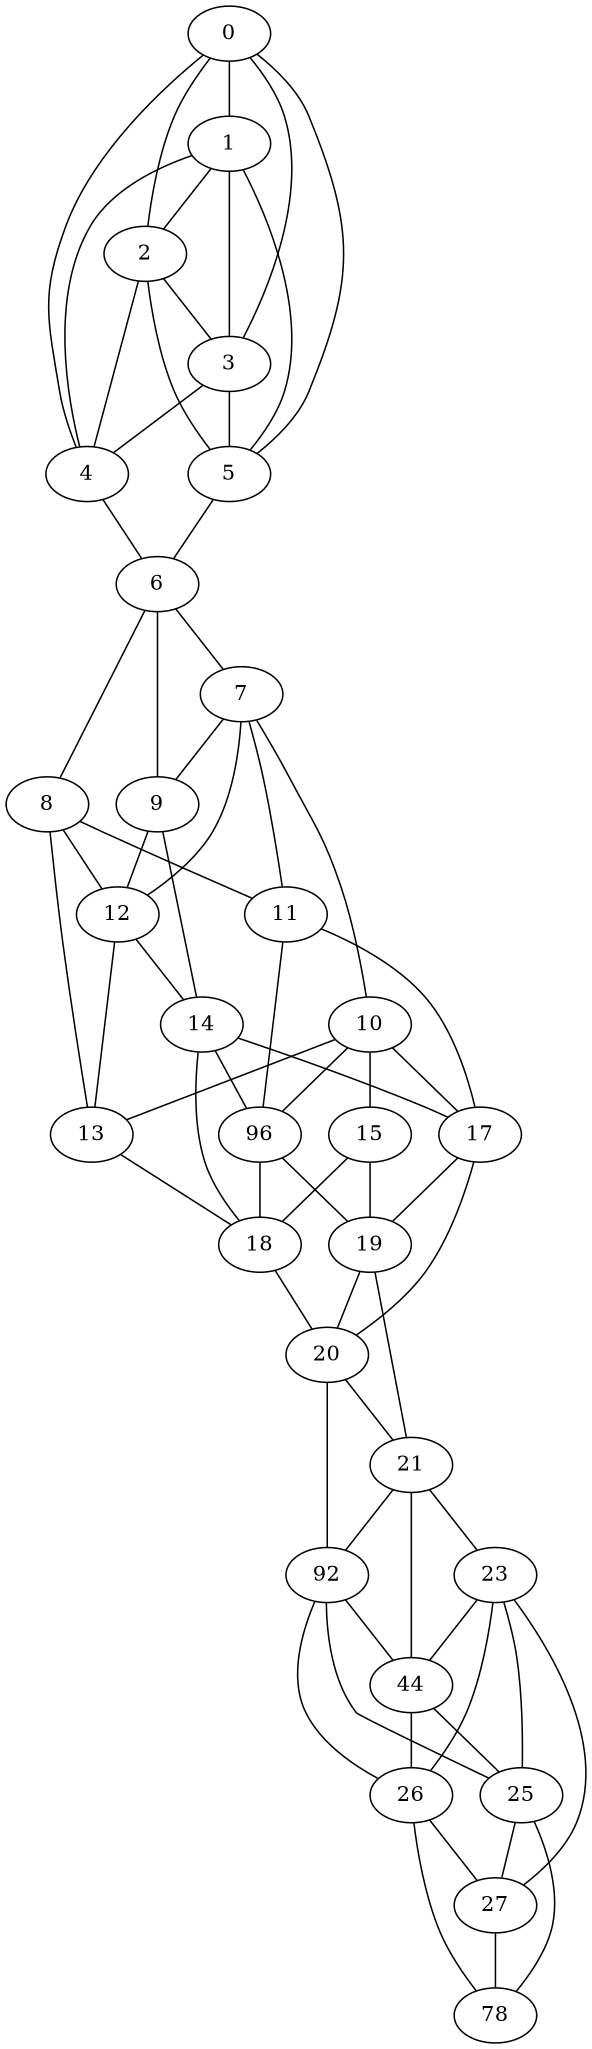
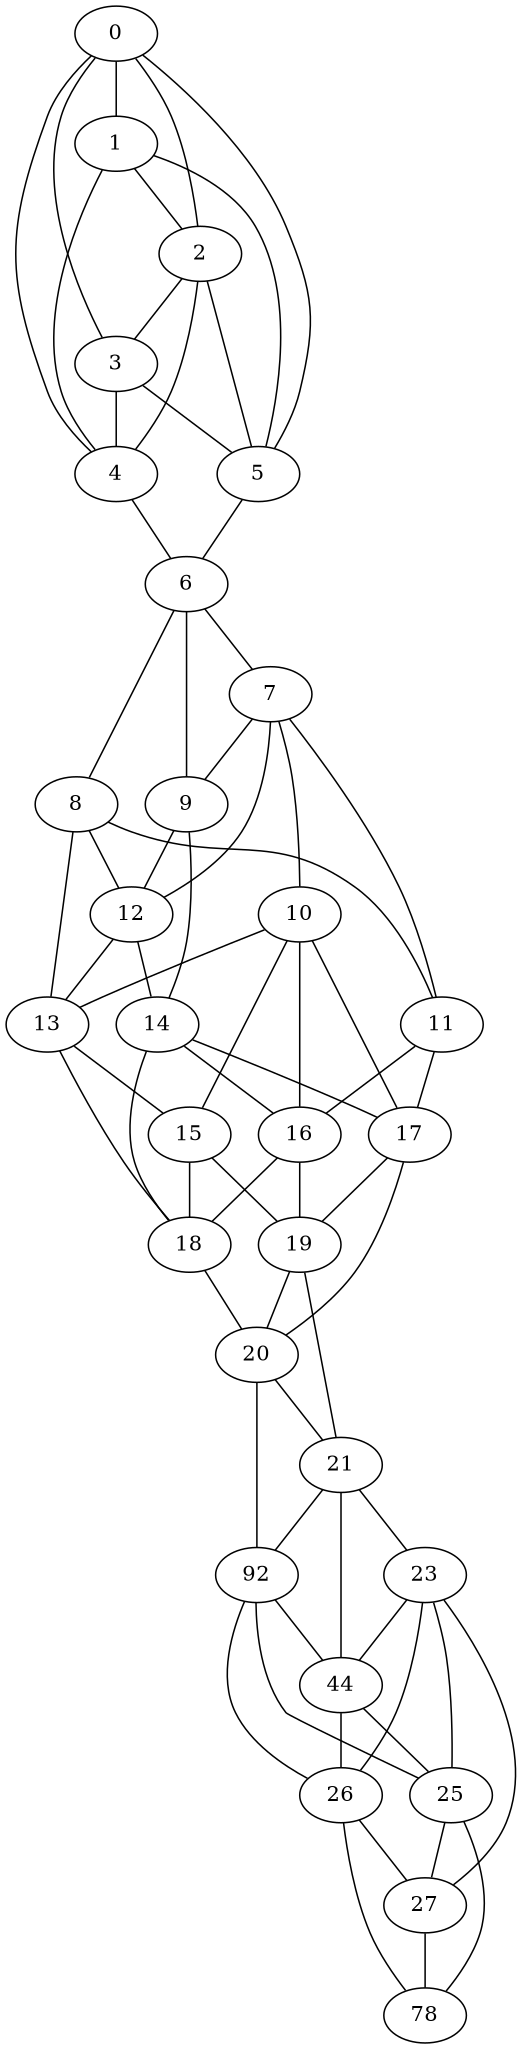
edge "1" -- "3": removed
edge "13" -- "15": added
node "96": label "96" -> "16"
